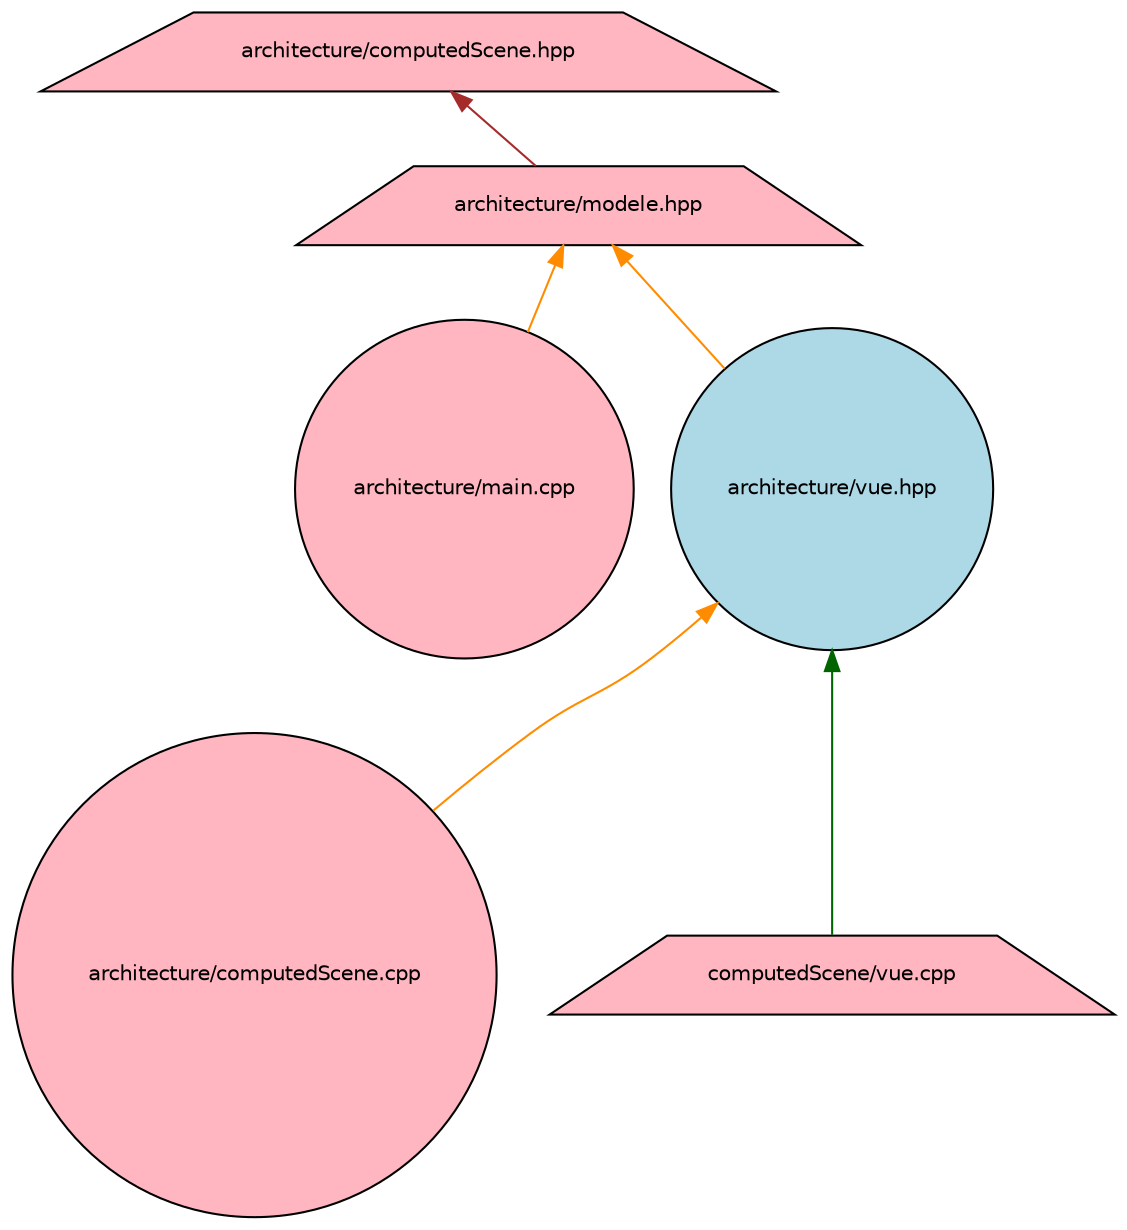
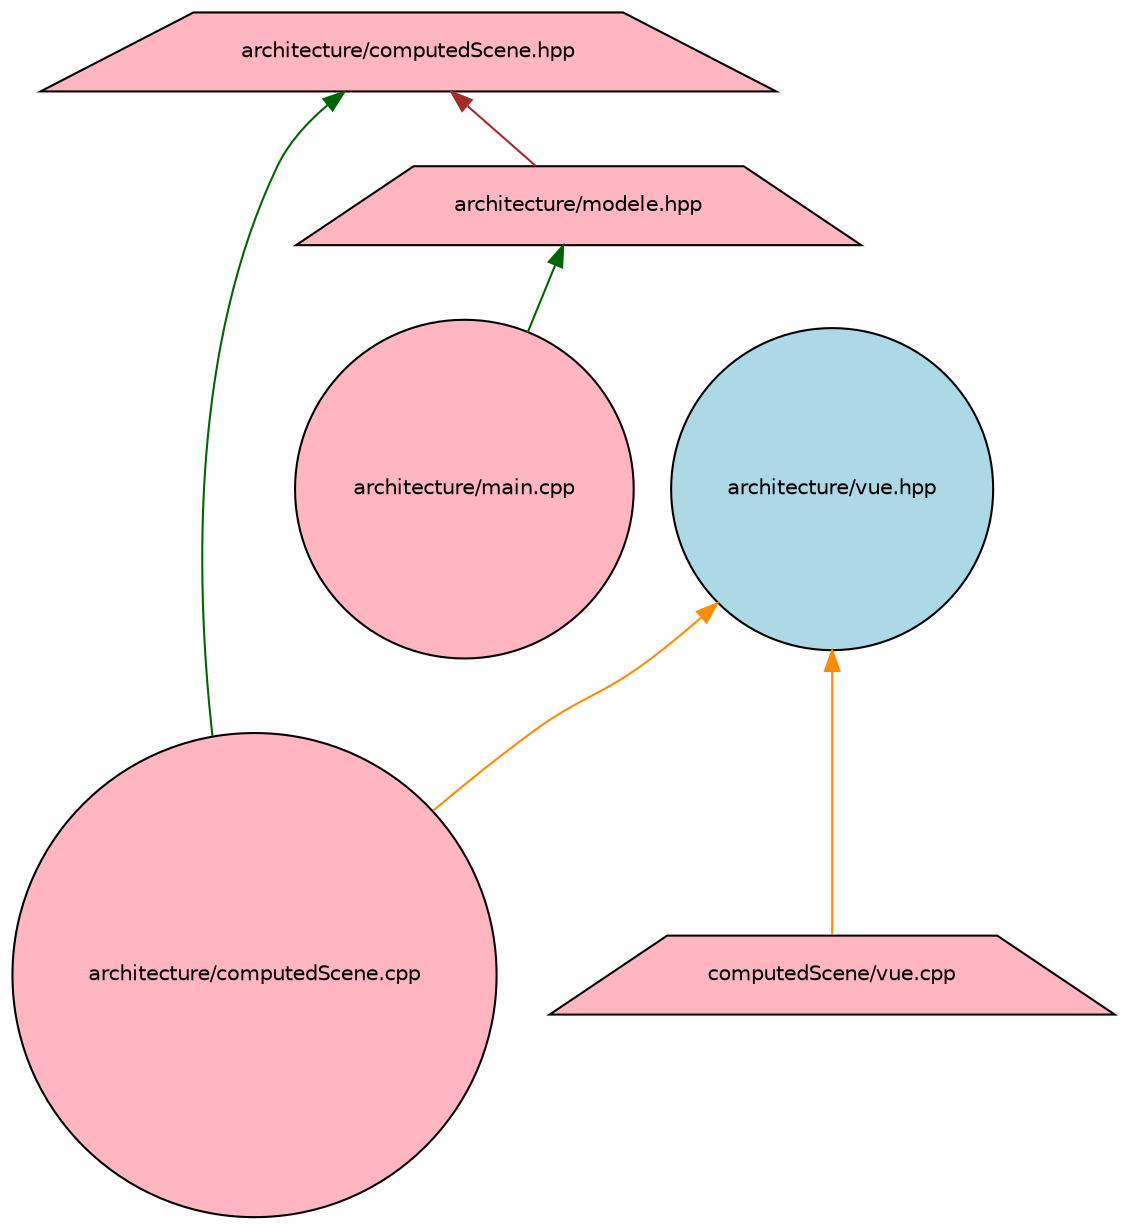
edge "architecture/main.cpp" -> "architecture/modele.hpp": color darkorange -> darkgreen
edge "architecture/vue.hpp" -> "architecture/modele.hpp": removed
edge "architecture/computedScene.cpp" -> "architecture/computedScene.hpp": added
edge "computedScene/vue.cpp" -> "architecture/vue.hpp": color darkgreen -> darkorange
